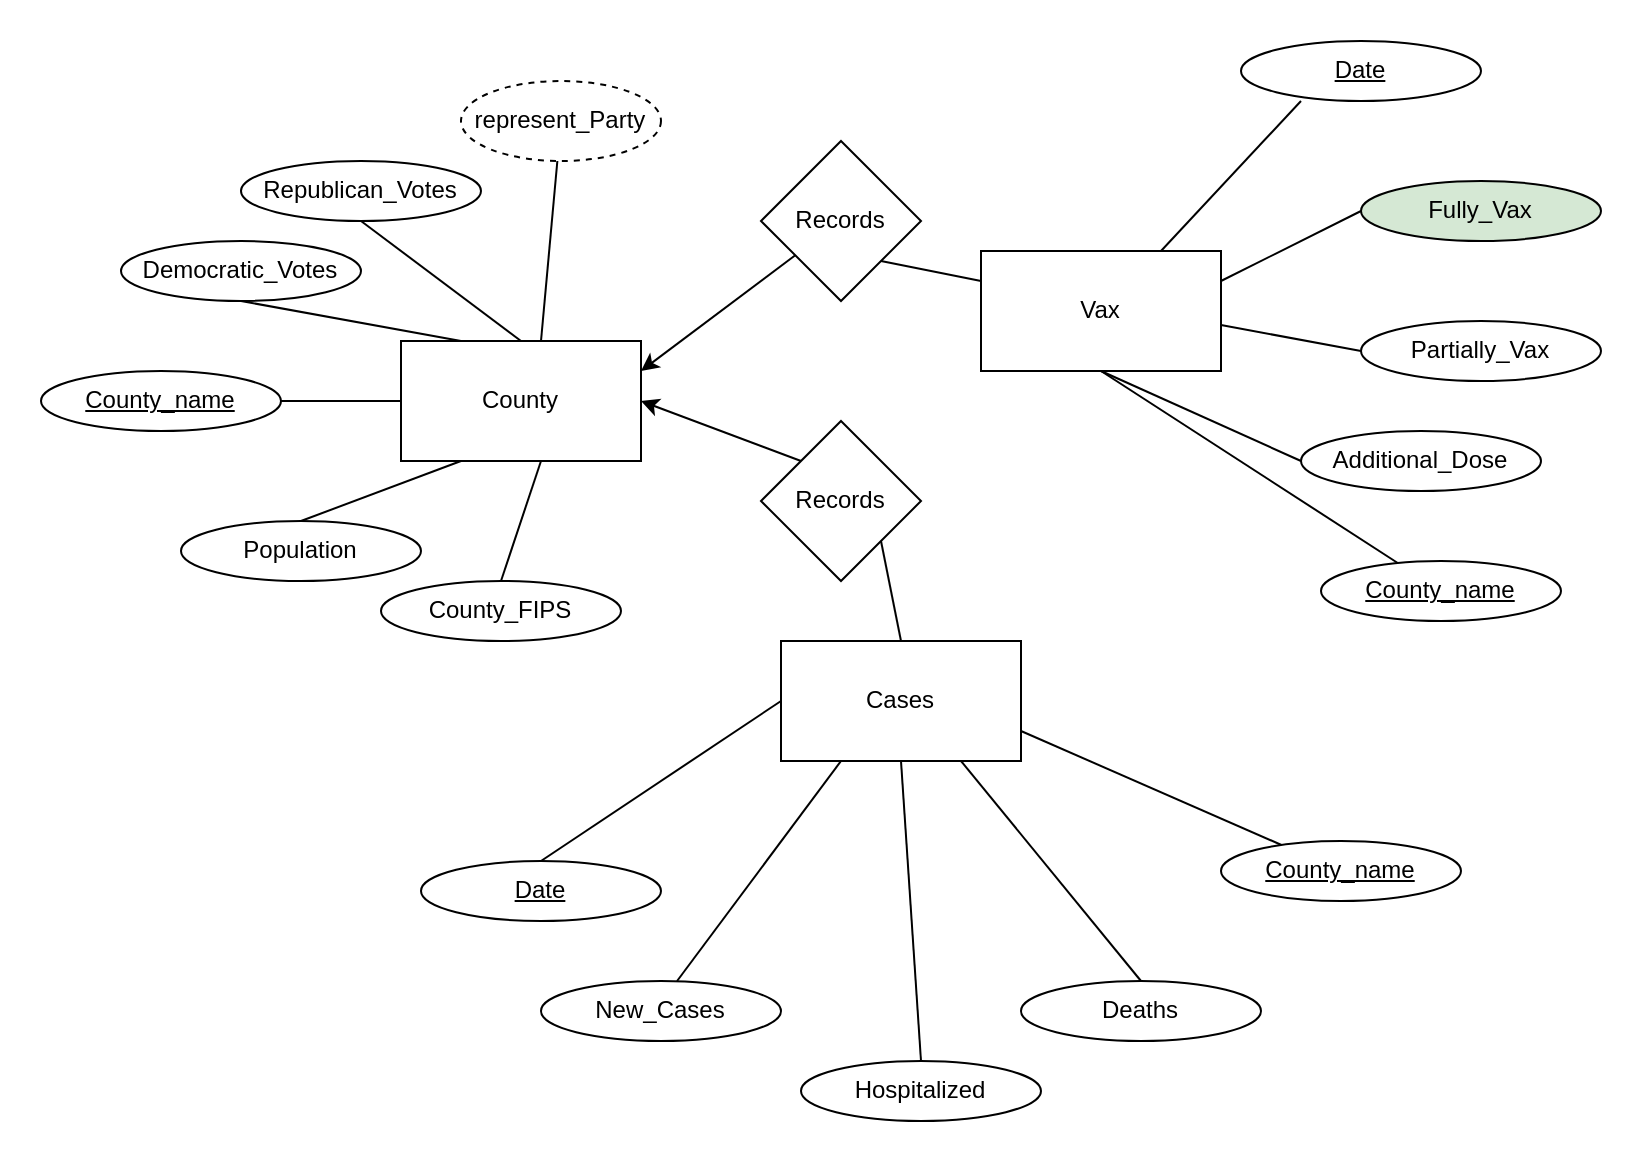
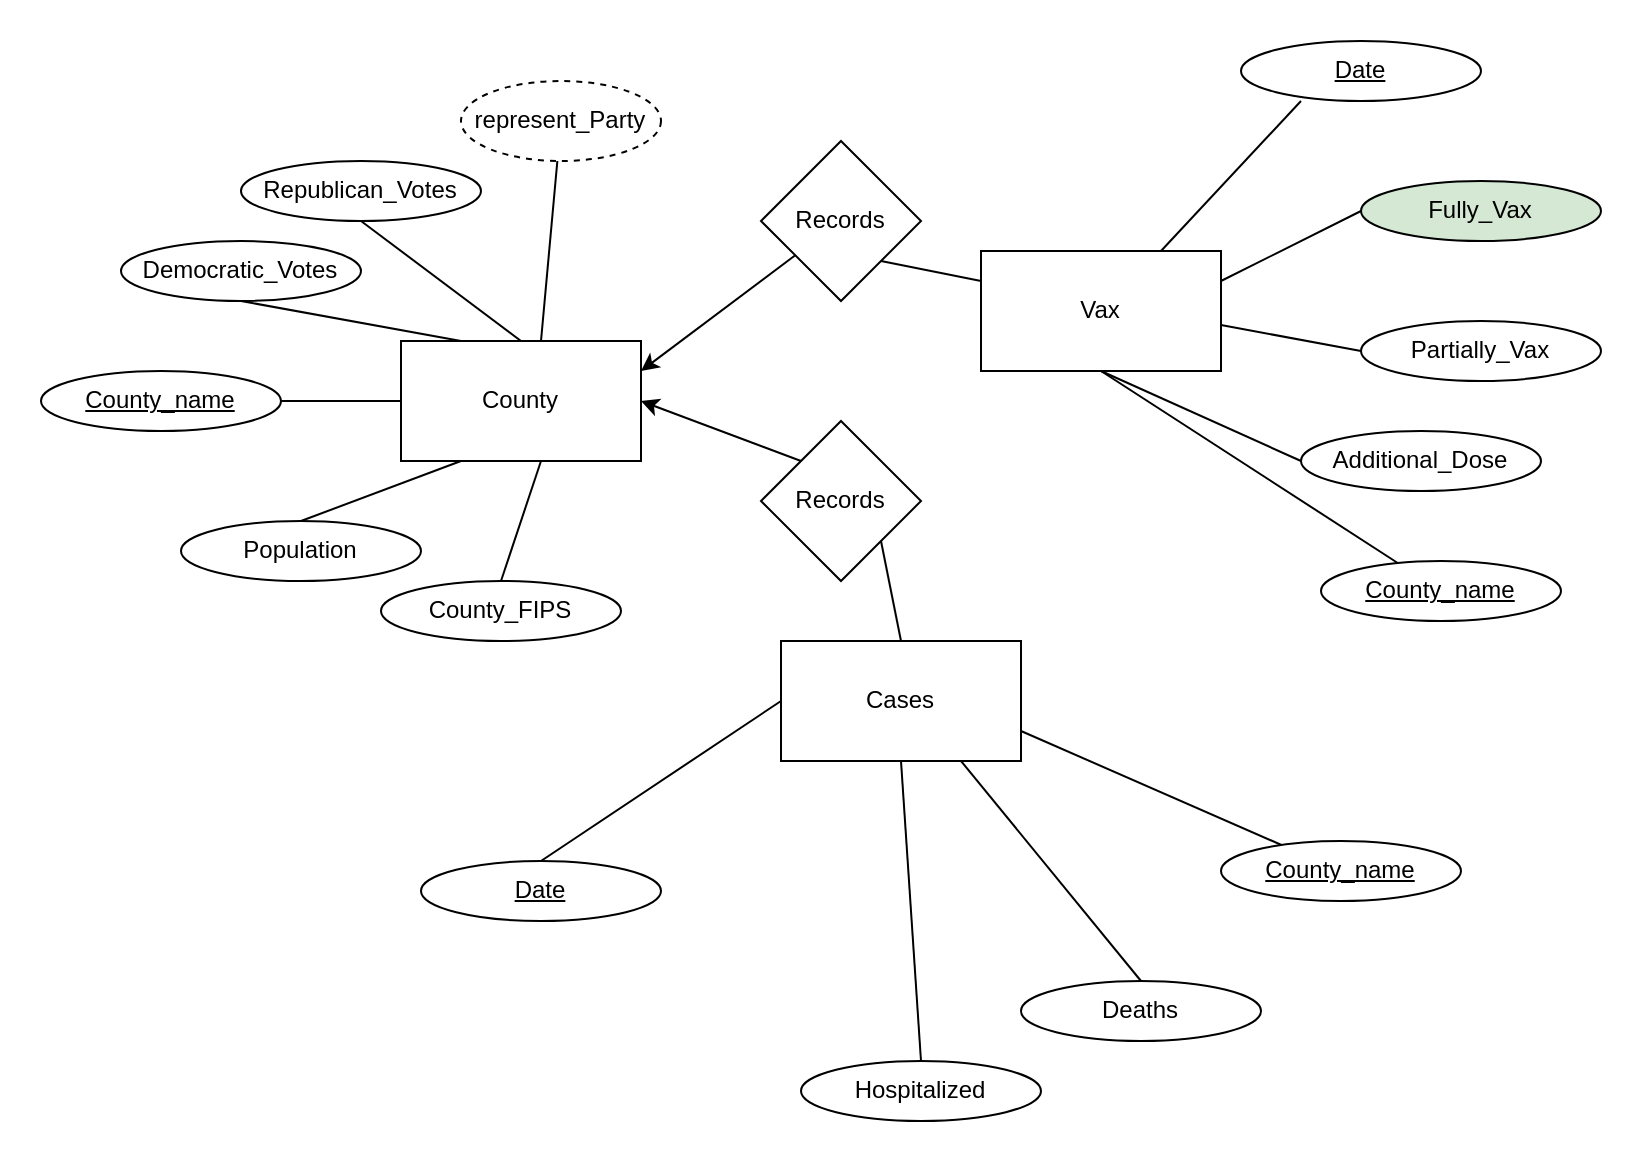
edge "Cases" -- "New_Cases": removed
node "New_Cases": removed
